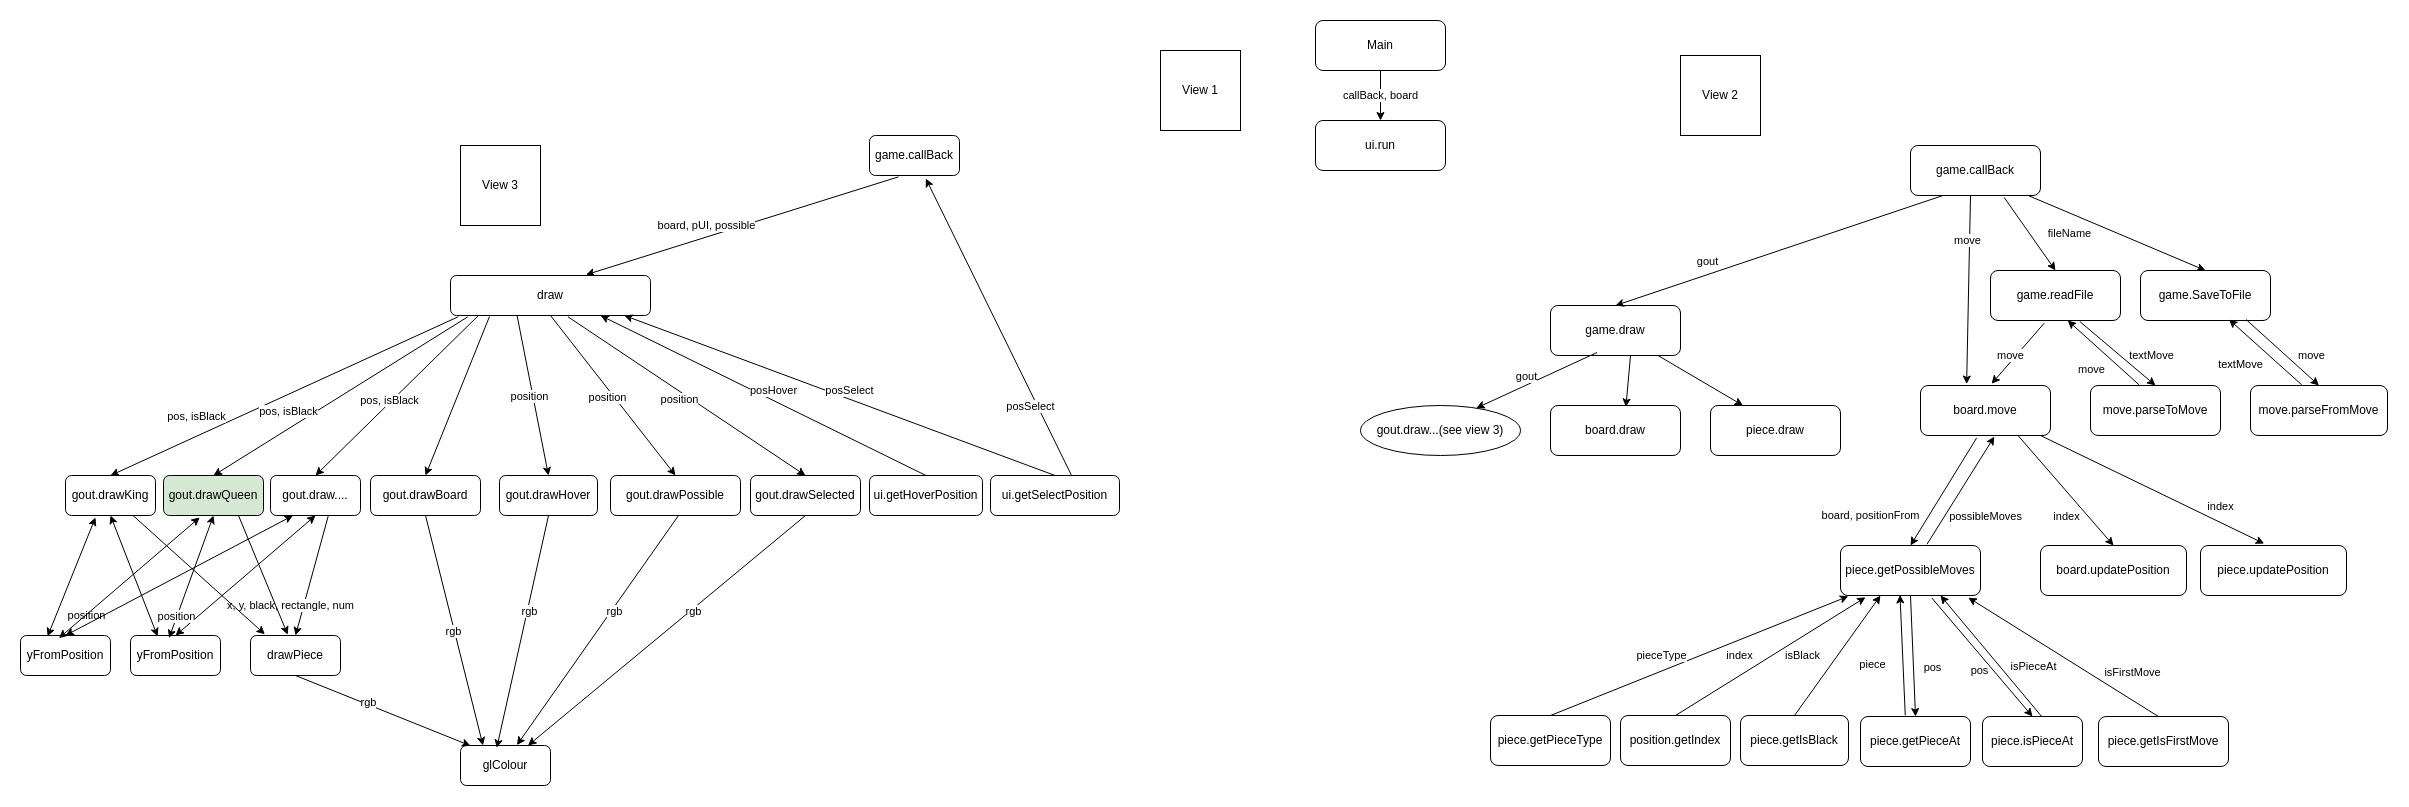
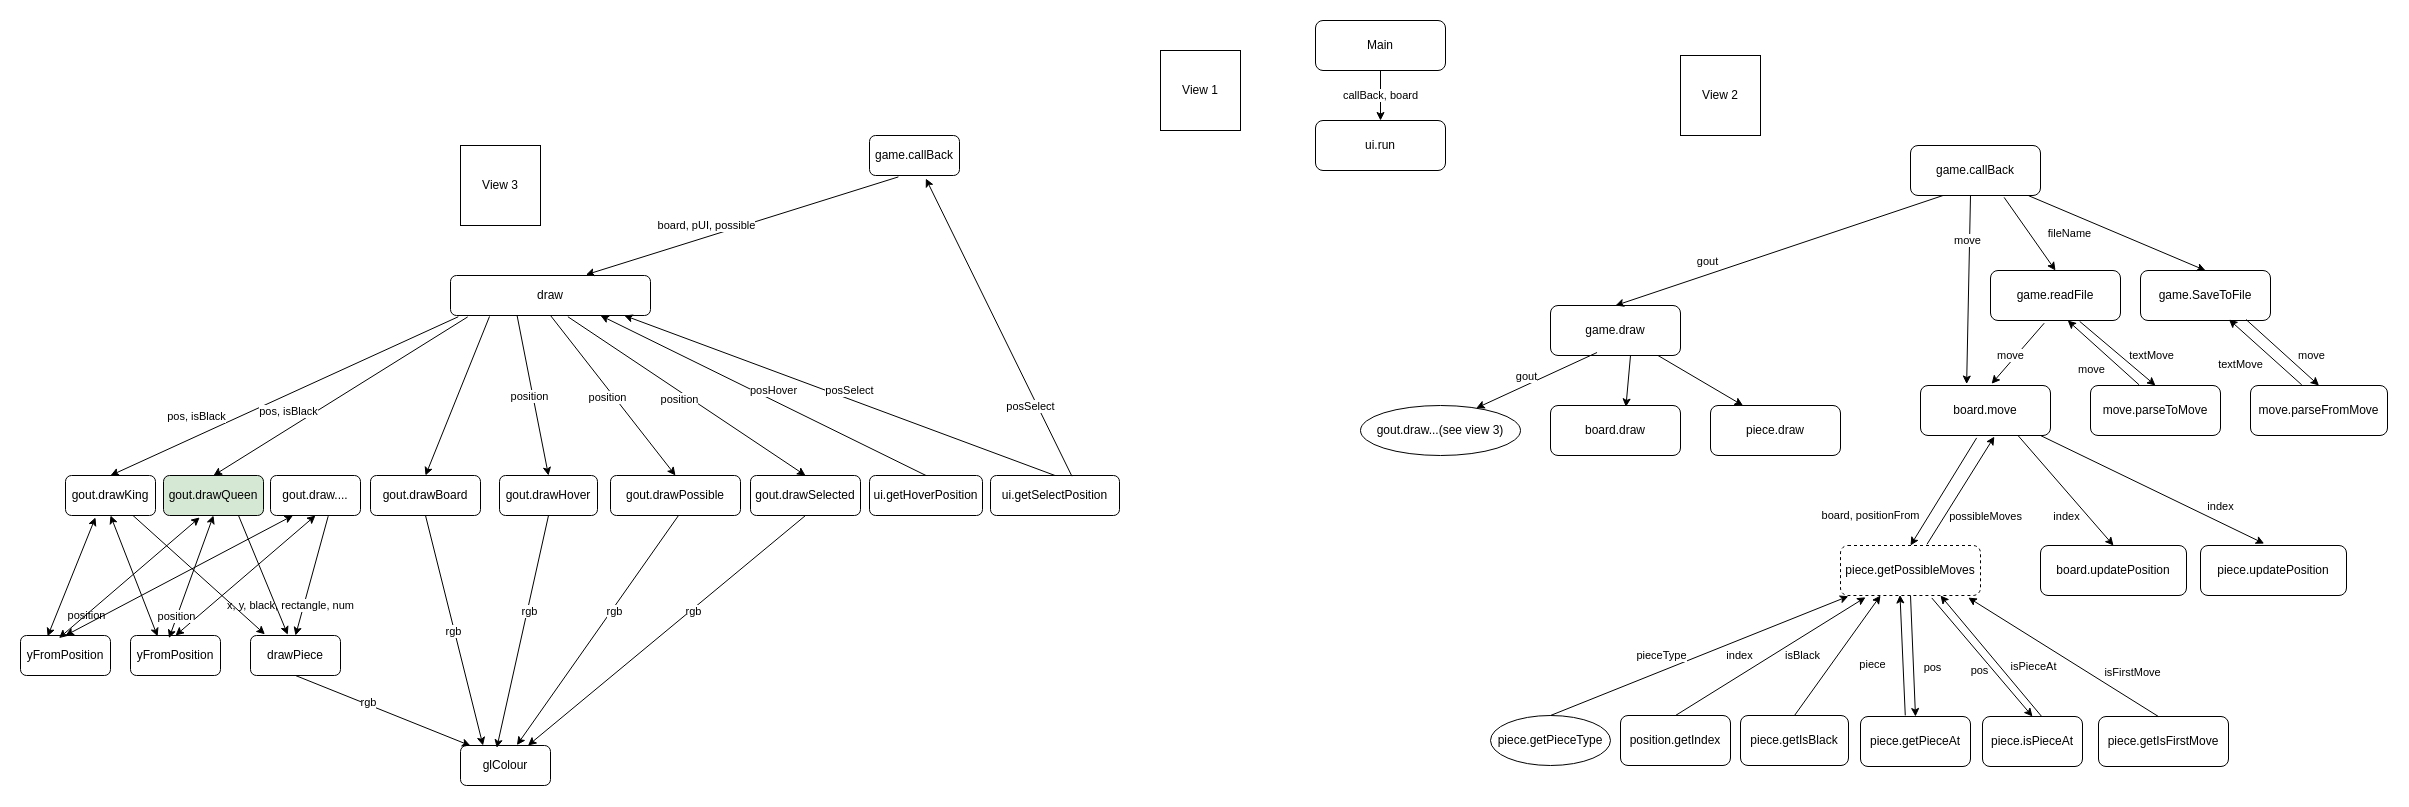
edge "draw" -> "gout.draw....": removed, label "pos, isBlack"
node "piece.getPossibleMoves": style solid -> dashed
node "piece.getPieceType": shape rounded rectangle -> ellipse
